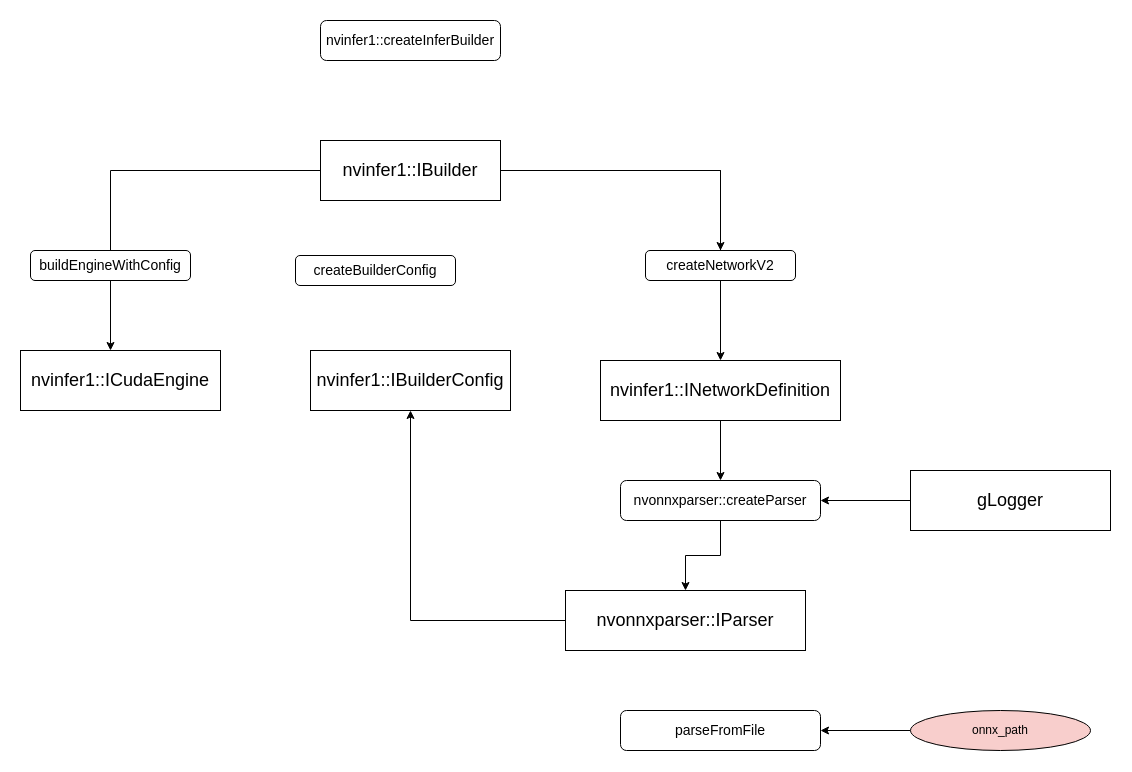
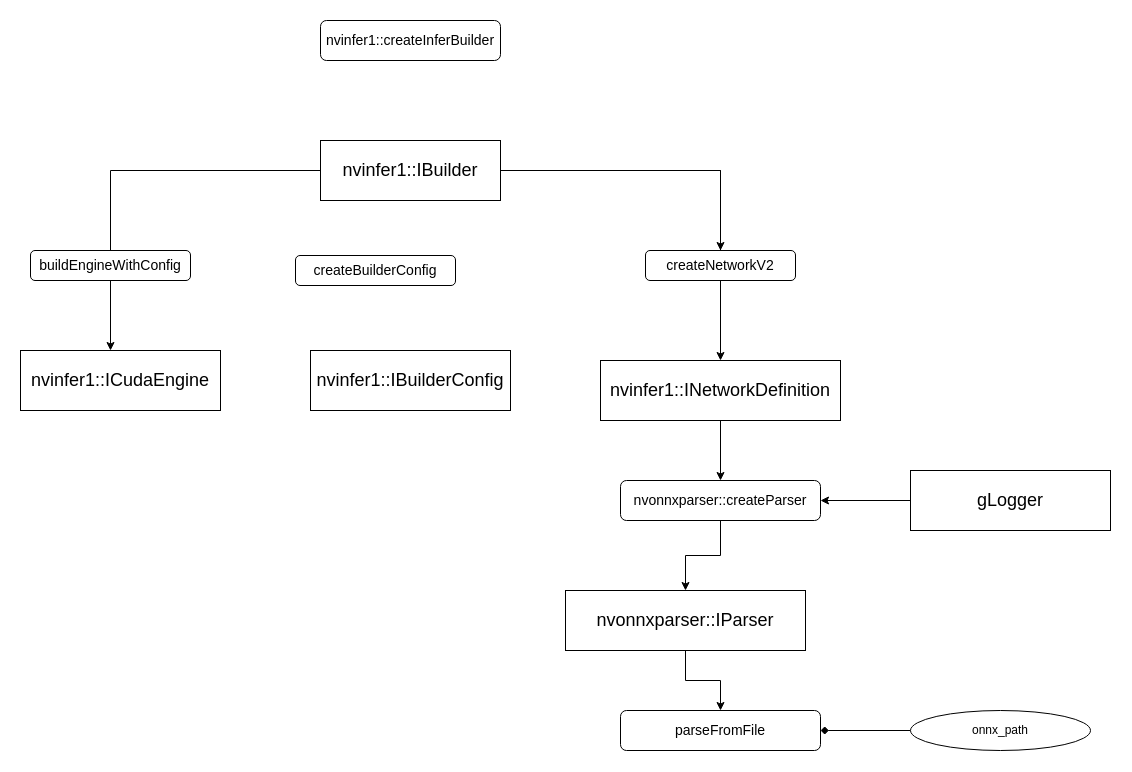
edge "nvonnxparser::IParser" -> "nvinfer1::IBuilderConfig": now "nvonnxparser::IParser" -> "parseFromFile"
edge "onnx_path" -> "parseFromFile": arrowhead classic -> diamond
node "onnx_path": fillcolor #f8cecc -> #ffffff
